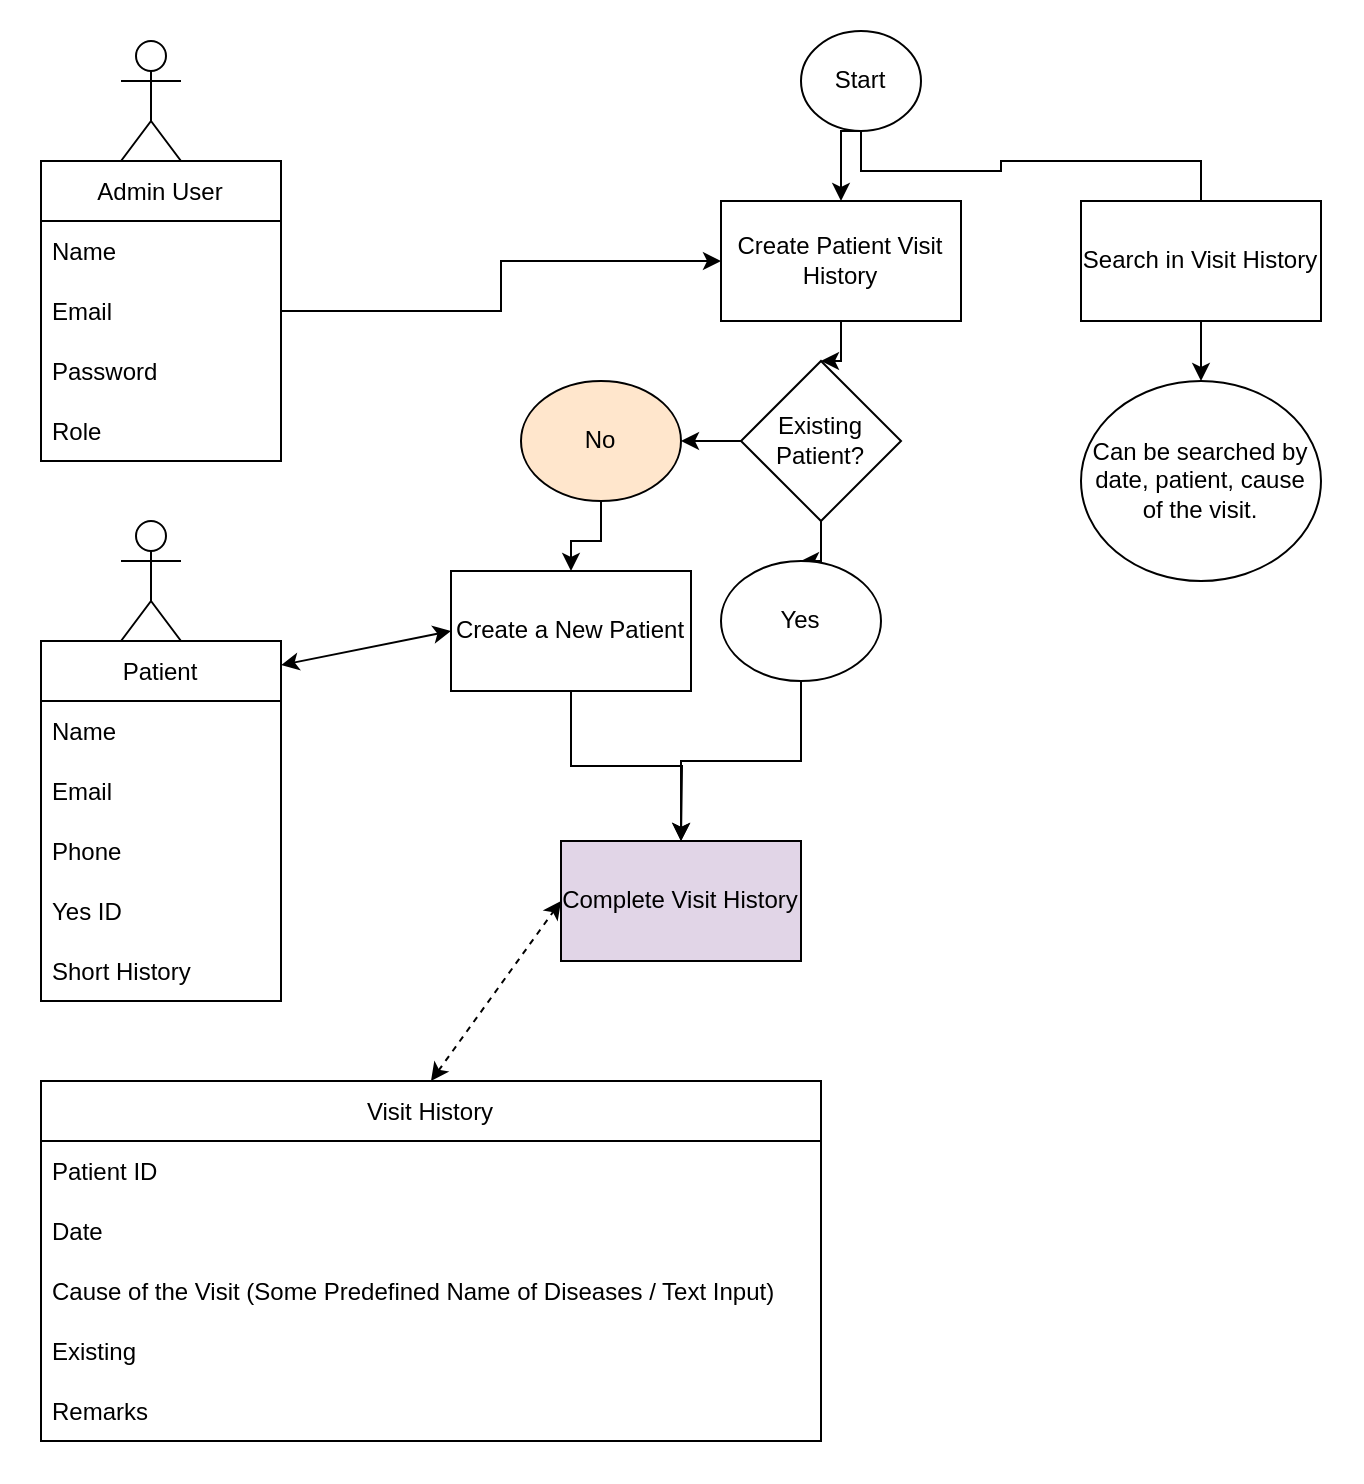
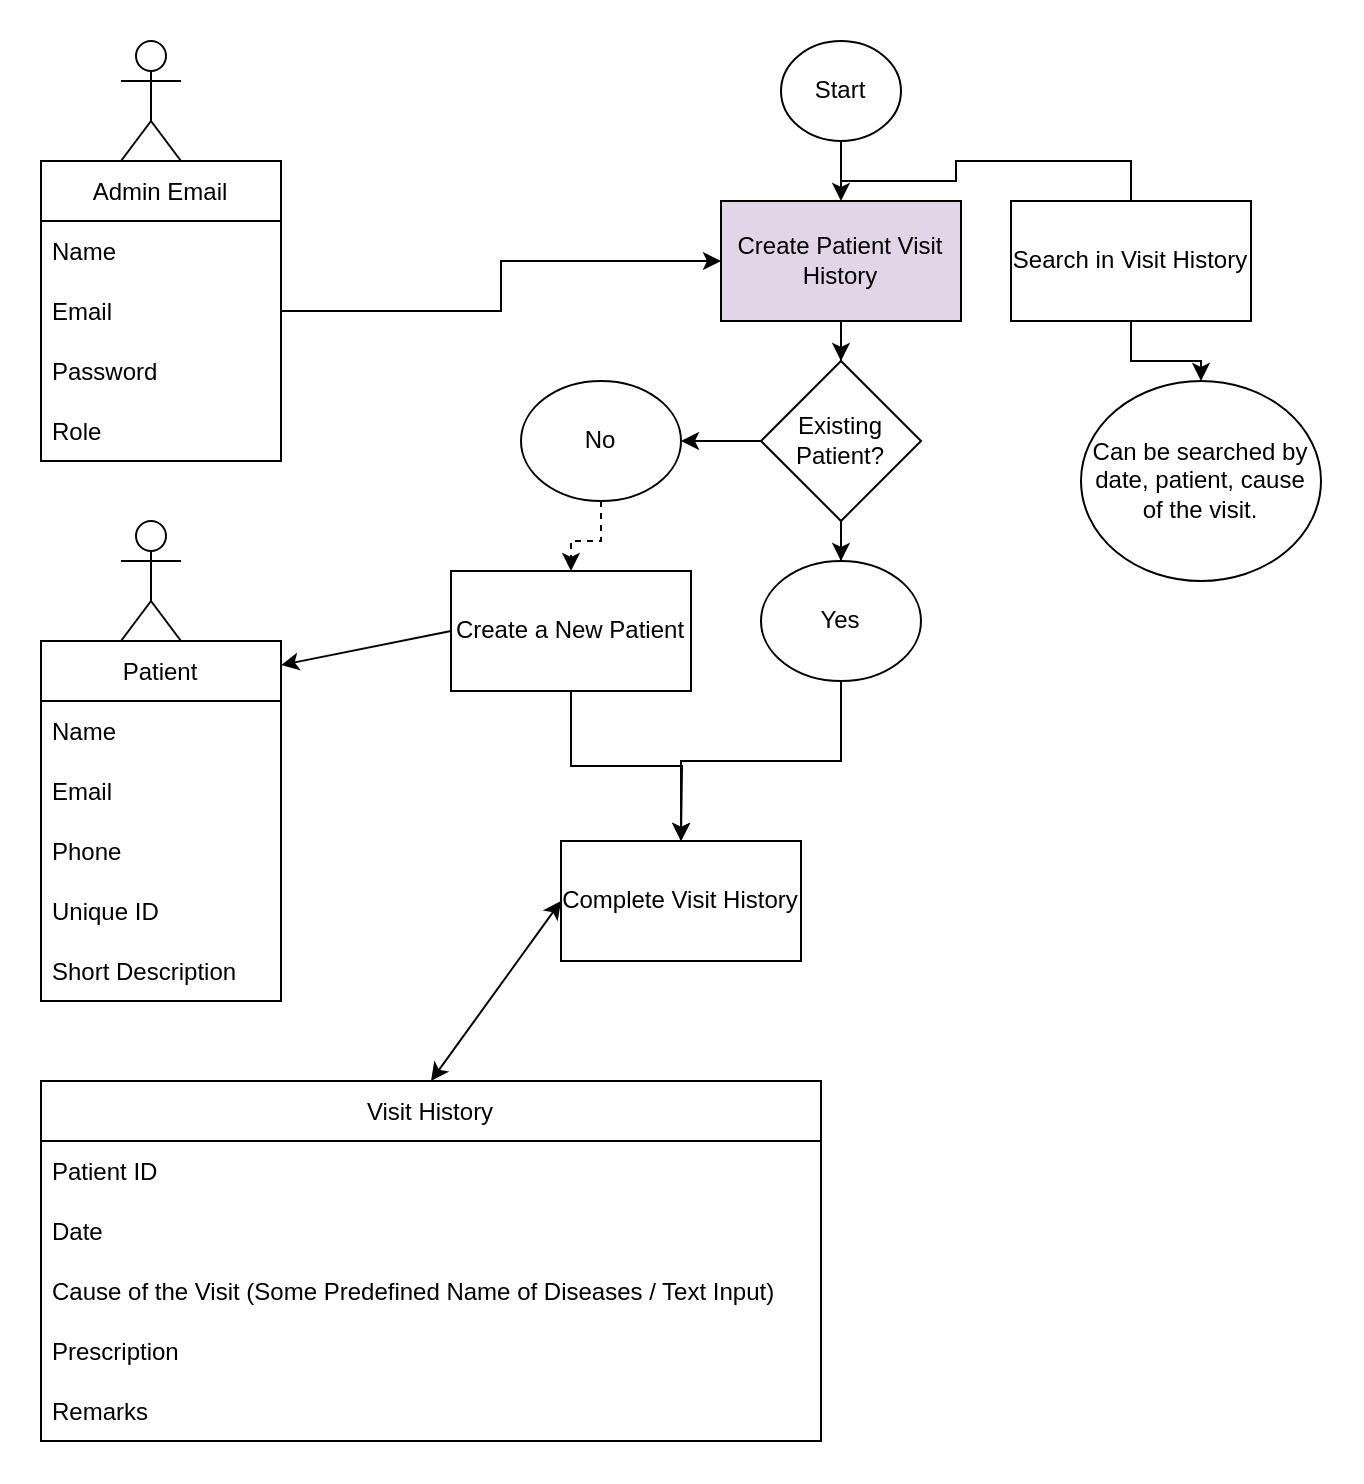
node "Start": moved (861, 81) -> (841, 91)
node "Admin User": label "Admin User" -> "Admin Email"
node "Create Patient Visit History": fillcolor #ffffff -> #e1d5e7
node "Search in Visit History": moved (1201, 261) -> (1131, 261)
node "No": fillcolor #ffe6cc -> #ffffff
node "Existing Patient?": moved (821, 441) -> (841, 441)
edge "No" -> "Create a New Patient": style solid -> dashed
node "Yes": moved (801, 621) -> (841, 621)
edge "Create a New Patient" -- "Patient": arrowhead classic -> none
node "Complete Visit History": fillcolor #e1d5e7 -> #ffffff
node "Yes ID": label "Yes ID" -> "Unique ID"
node "Short History": label "Short History" -> "Short Description"
edge "Complete Visit History" -- "Visit History": style dashed -> solid
node "Existing": label "Existing" -> "Prescription"
